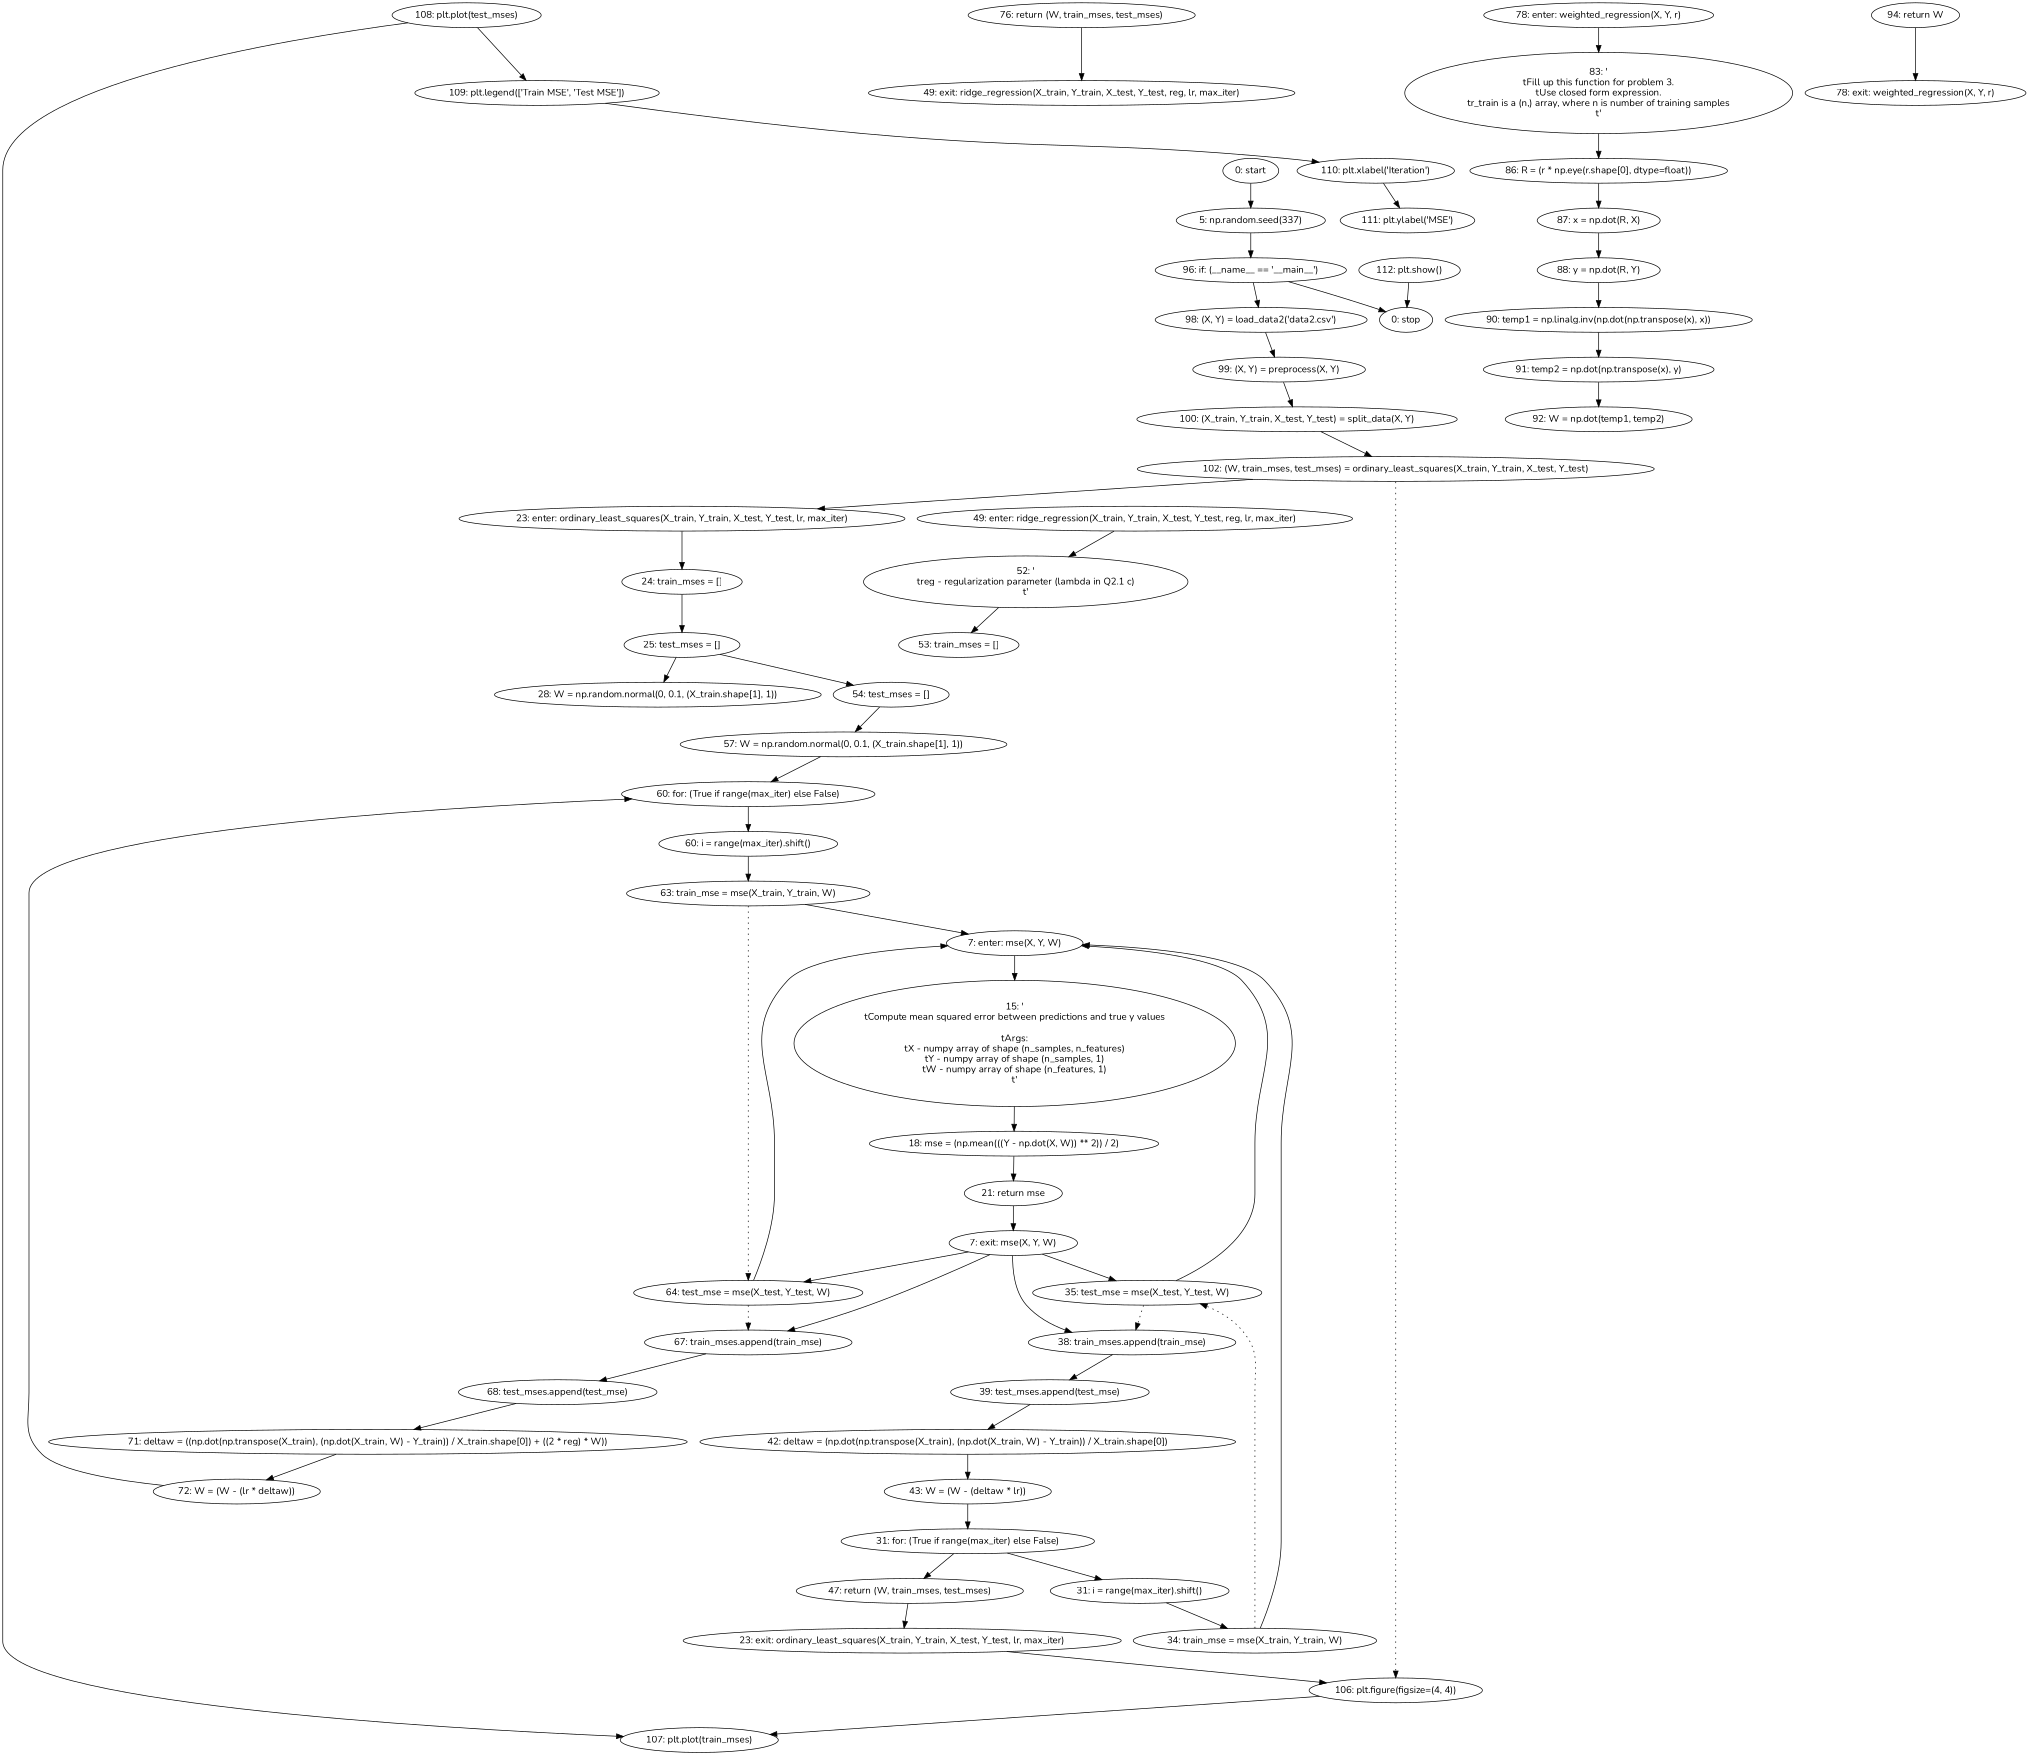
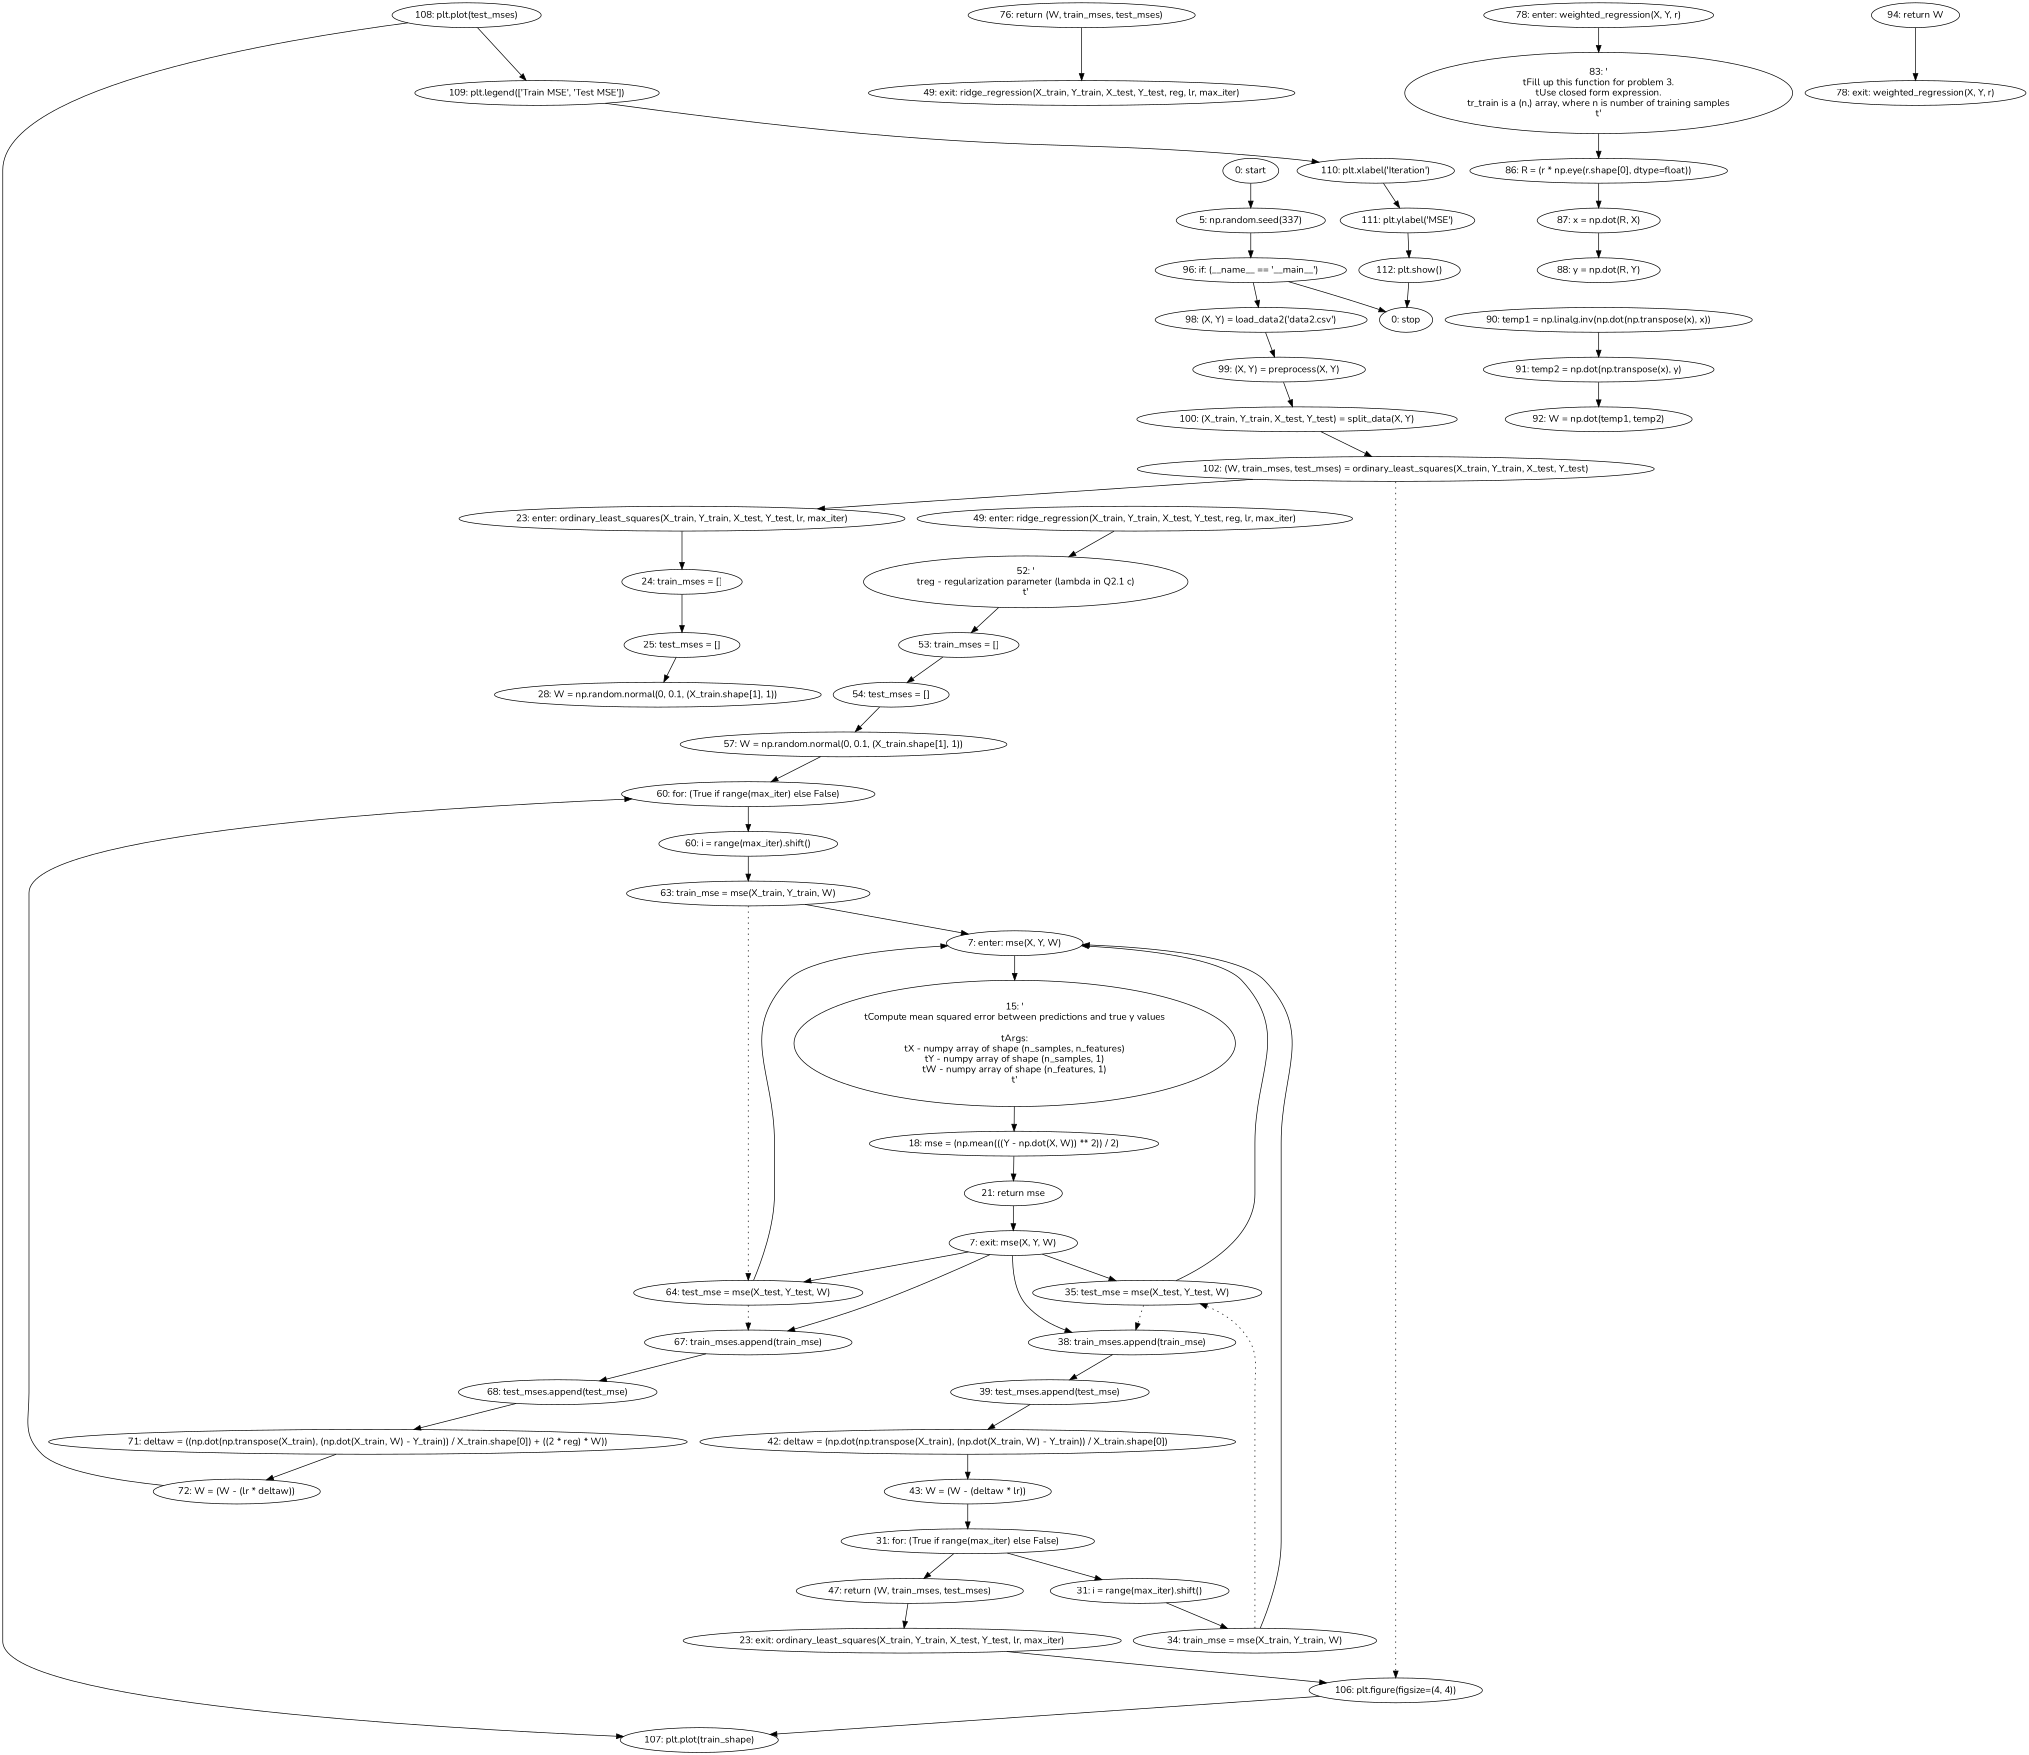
edge "111: plt.ylabel('MSE')" -> "112: plt.show()": added
edge "88: y = np.dot(R, Y)" -> "90: temp1 = np.linalg.inv(np.dot(np.transpose(x), x))": removed
edge "25: test_mses = []" -> "54: test_mses = []": now "53: train_mses = []" -> "54: test_mses = []"
node "107: plt.plot(train_mses)": label "107: plt.plot(train_mses)" -> "107: plt.plot(train_shape)"
